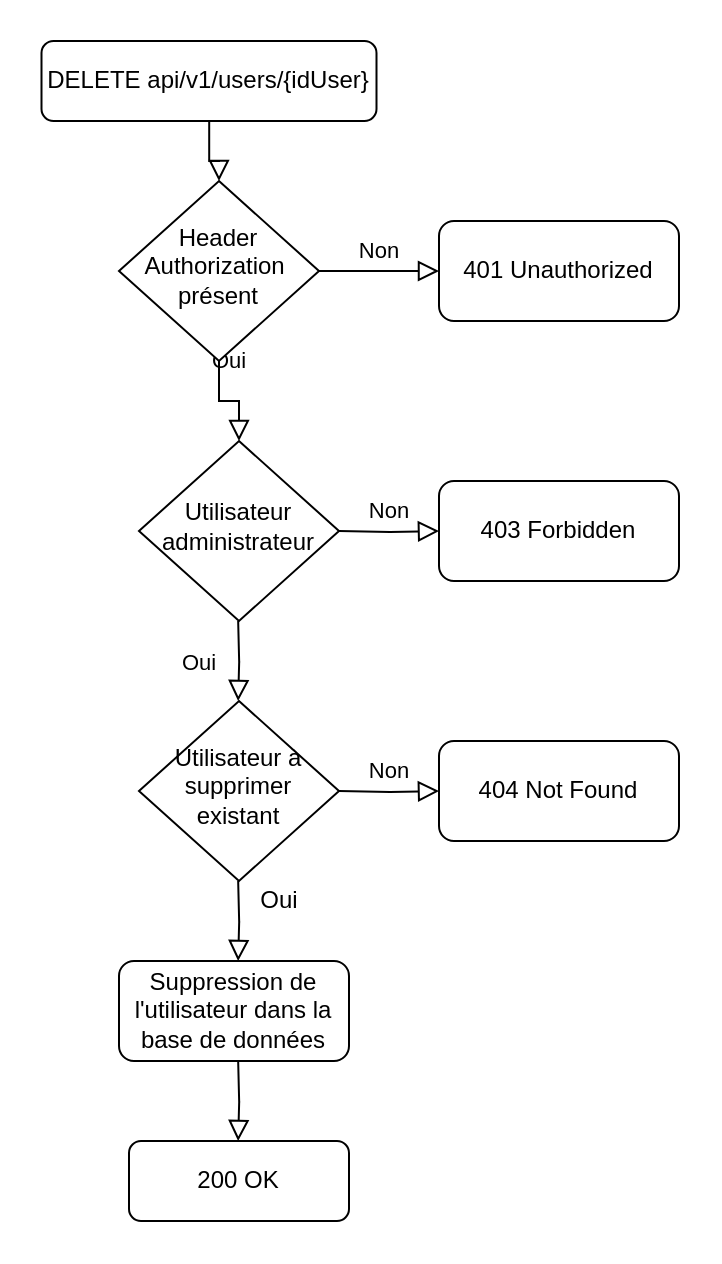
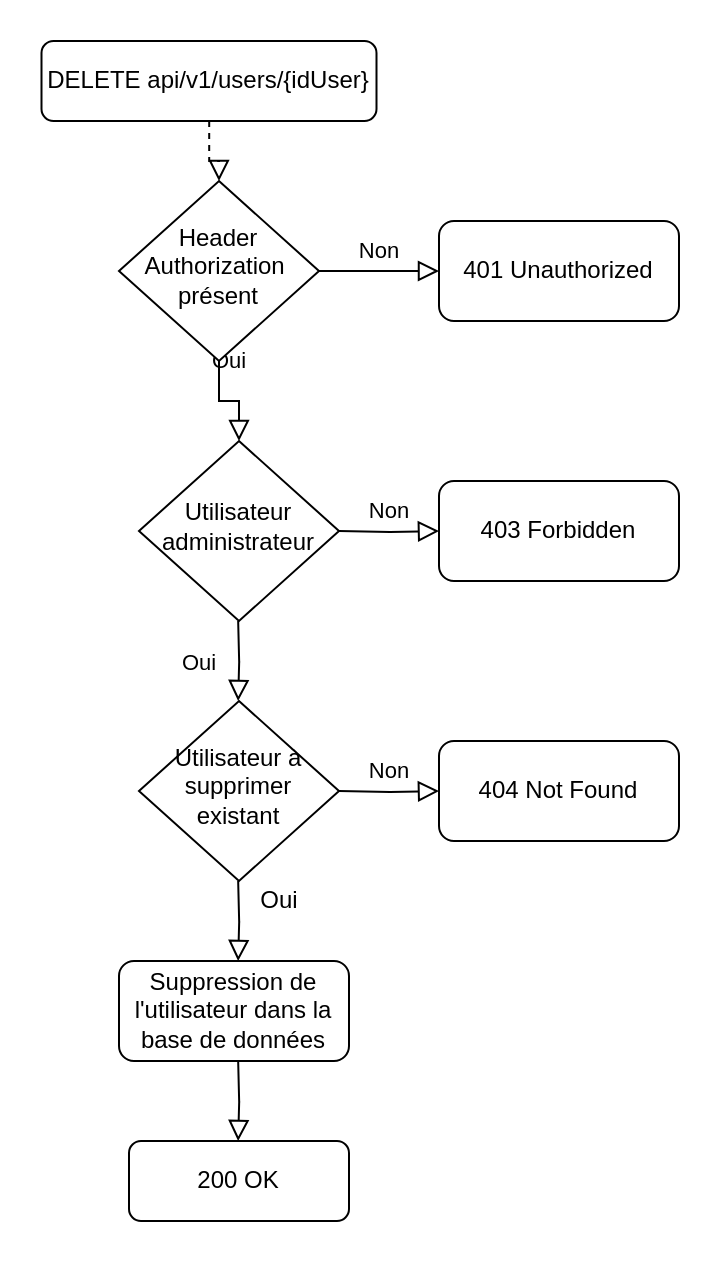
edge "DELETE api/v1/users/{idUser}" -> "Header Authorization présent": style solid -> dashed
